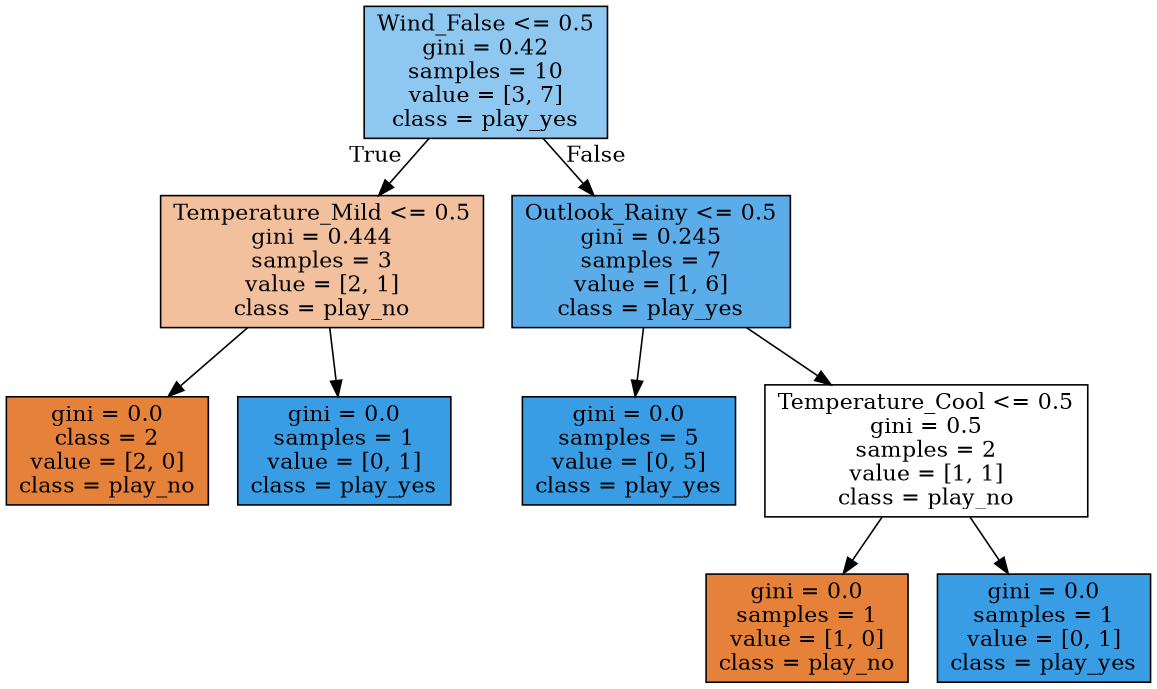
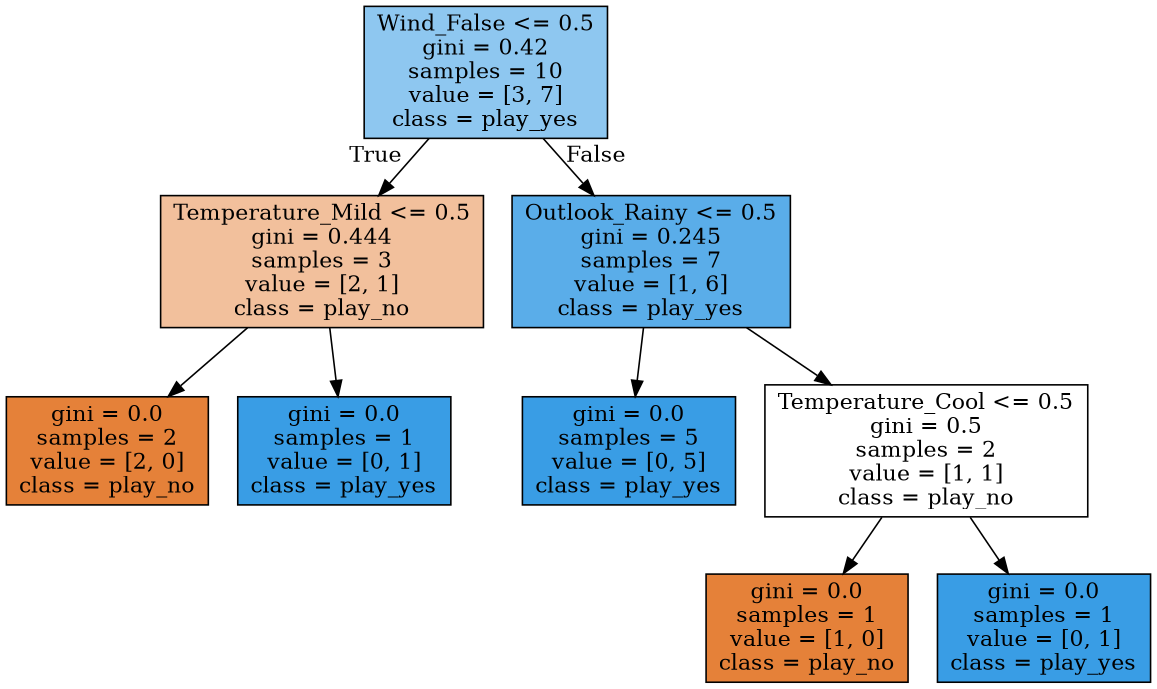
node "gini = 0.0 class = 2 value = [2, 0] class = play_no": label "gini = 0.0 class = 2 value = [2, 0] class = play_no" -> "gini = 0.0 samples = 2 value = [2, 0] class = play_no"
